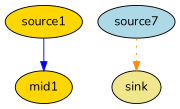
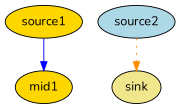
node "source7": label "source7" -> "source2"
